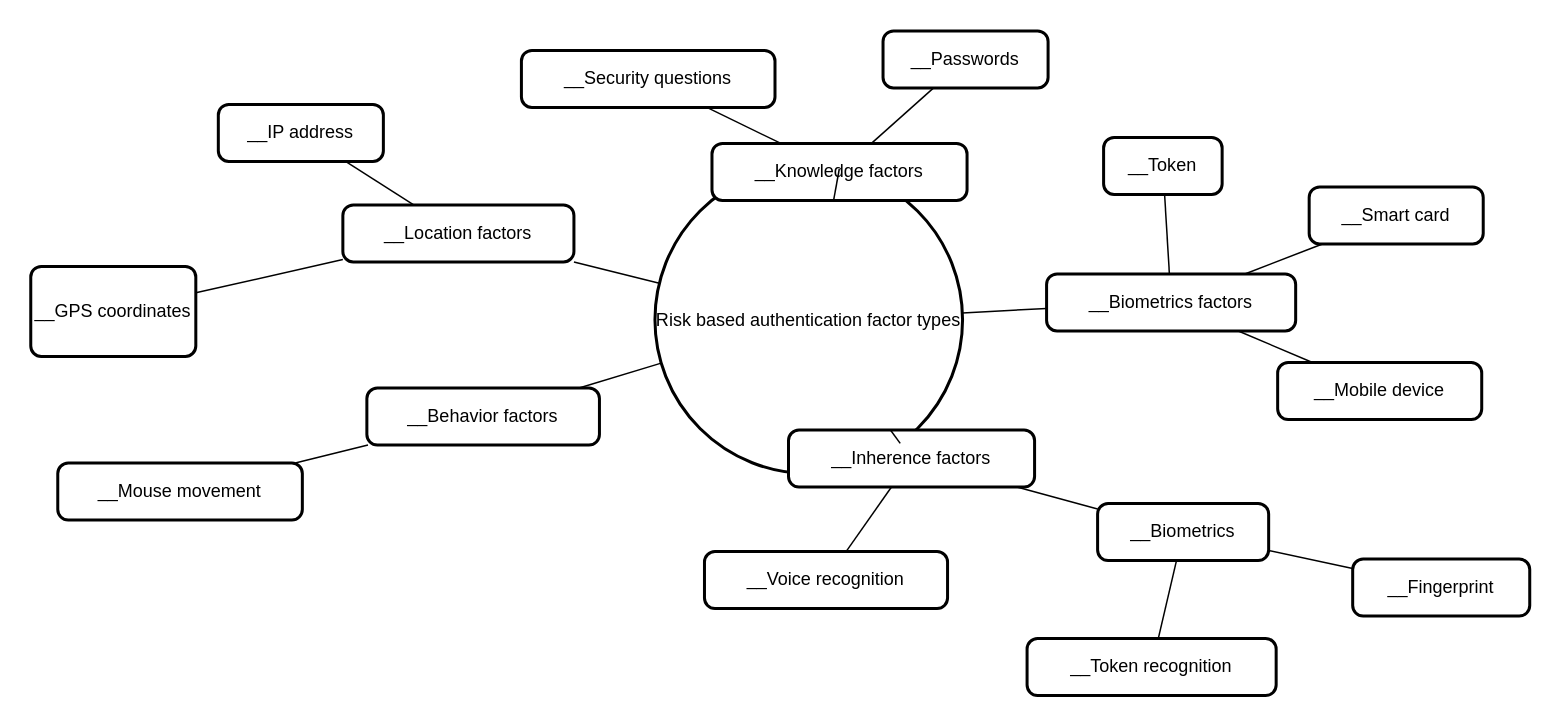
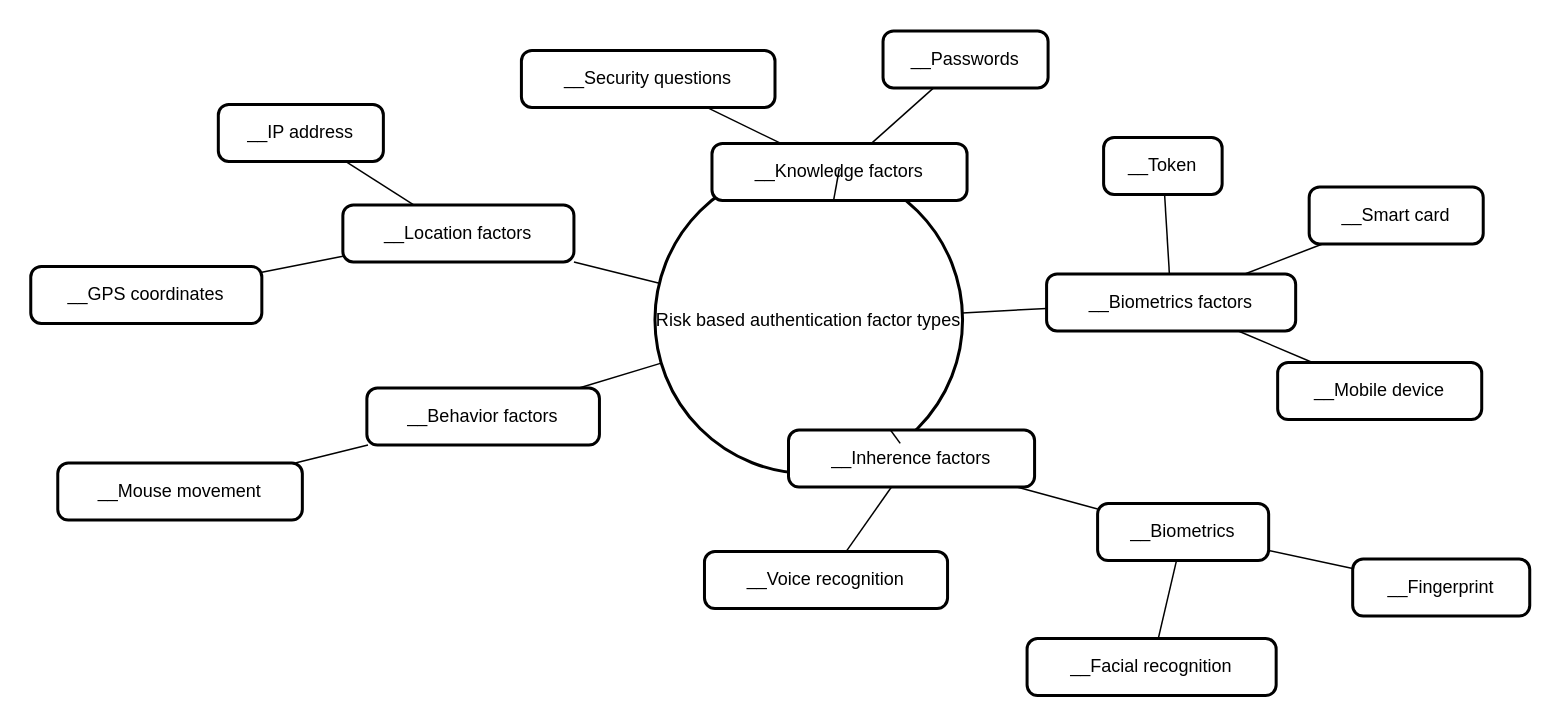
node "__GPS coordinates": size 165x90 -> 231x57
node "__Token recognition": label "__Token recognition" -> "__Facial recognition"
